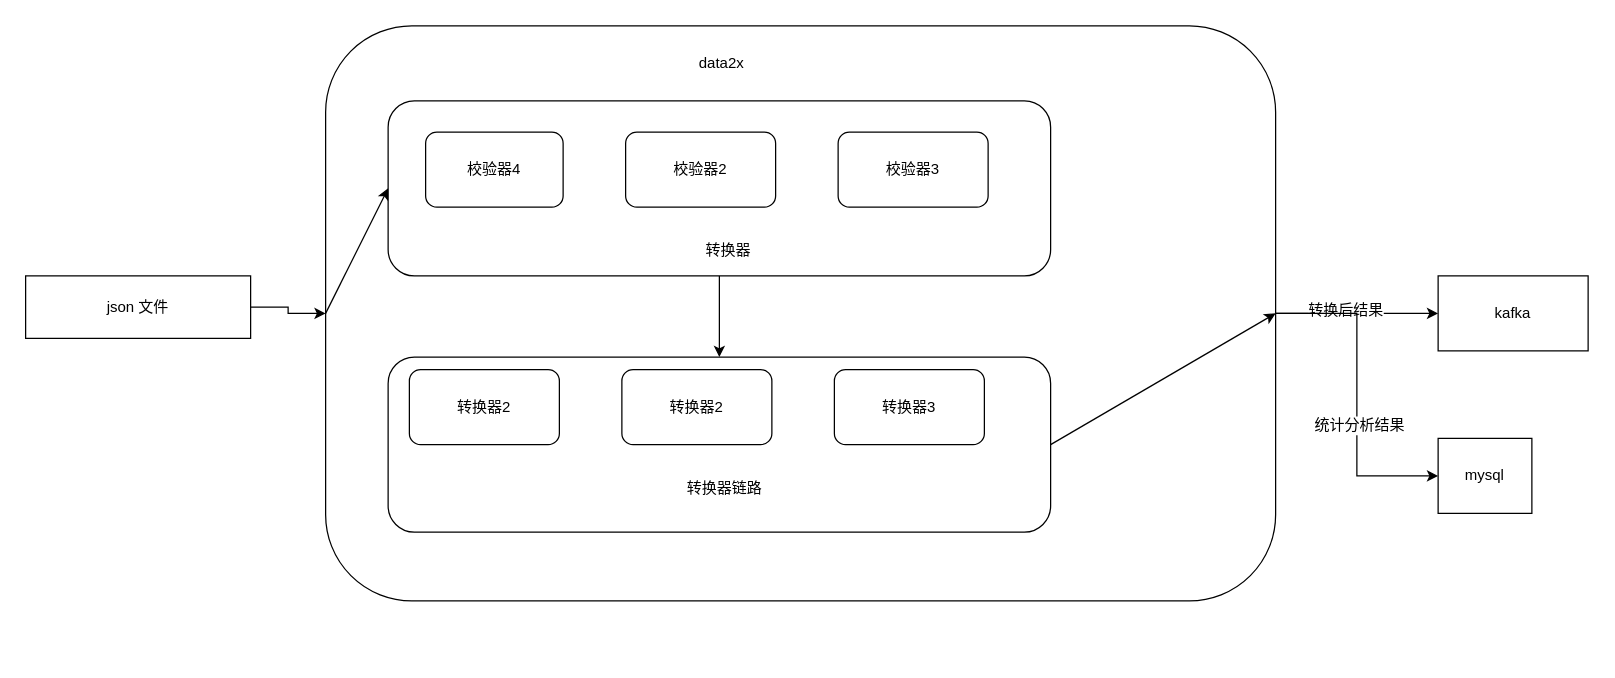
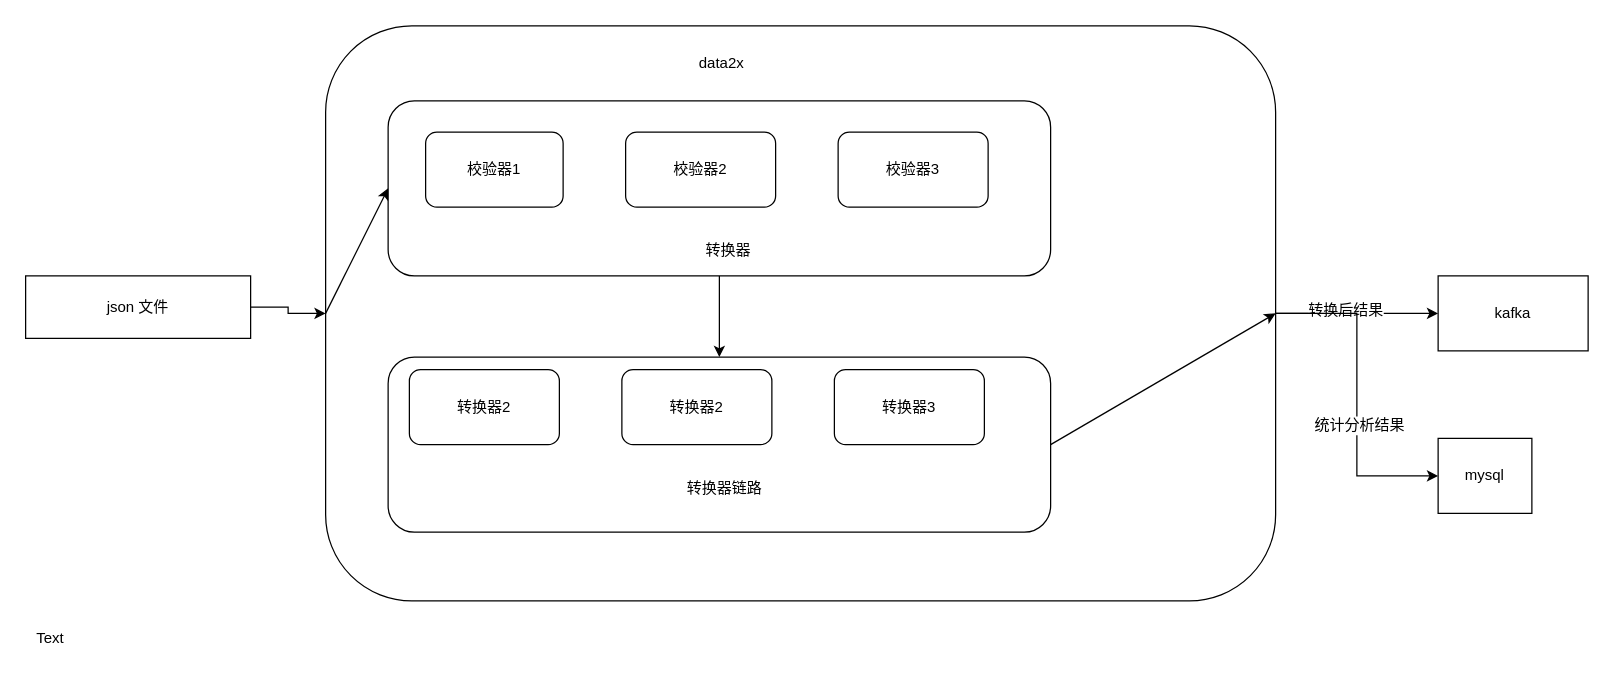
node "校验器4": label "校验器4" -> "校验器1"
node "Text": added
